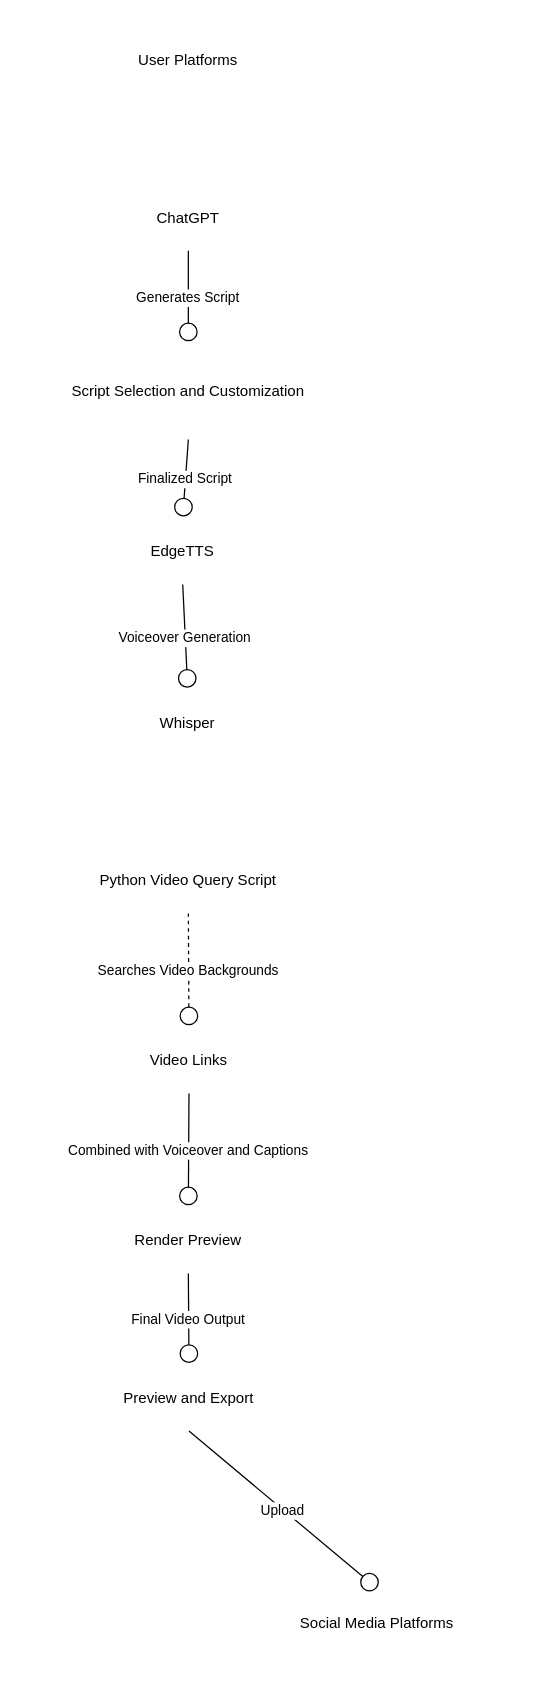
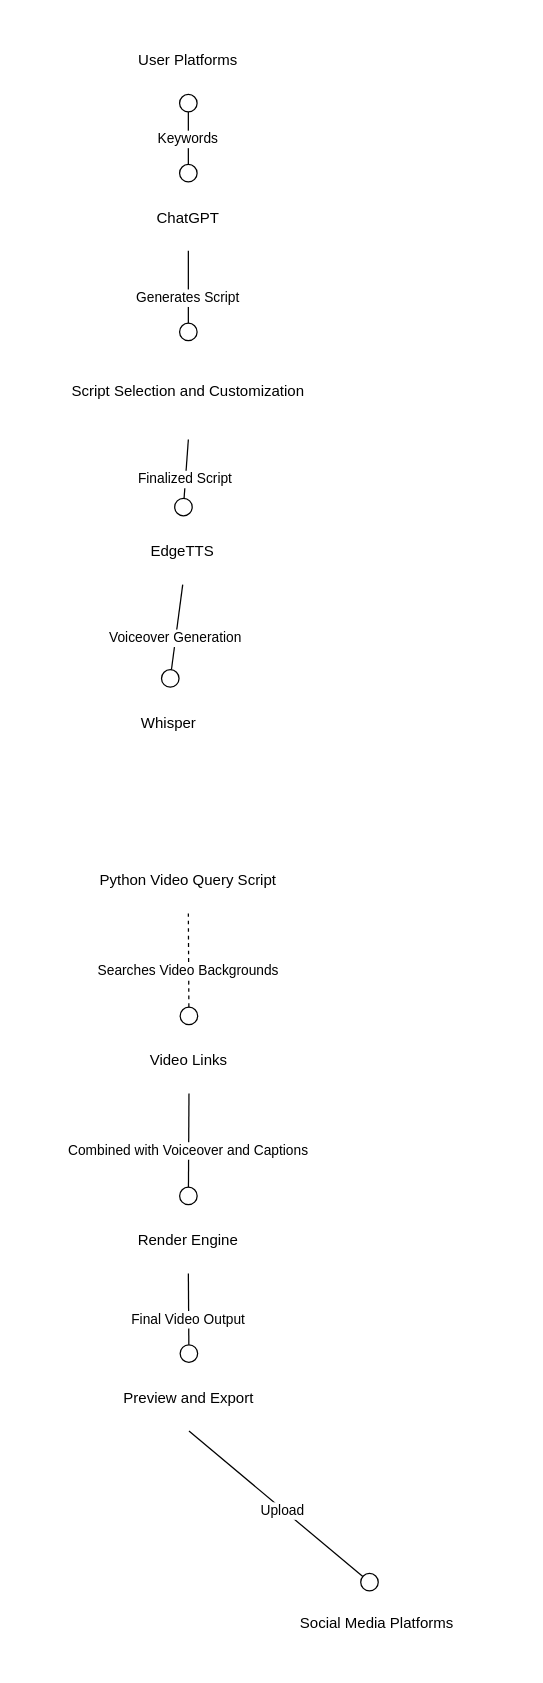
edge "User Platforms" -- "ChatGPT": added, label "Keywords"
node "Whisper": moved (188, 722) -> (169, 722)
node "Render Preview": label "Render Preview" -> "Render Engine"
